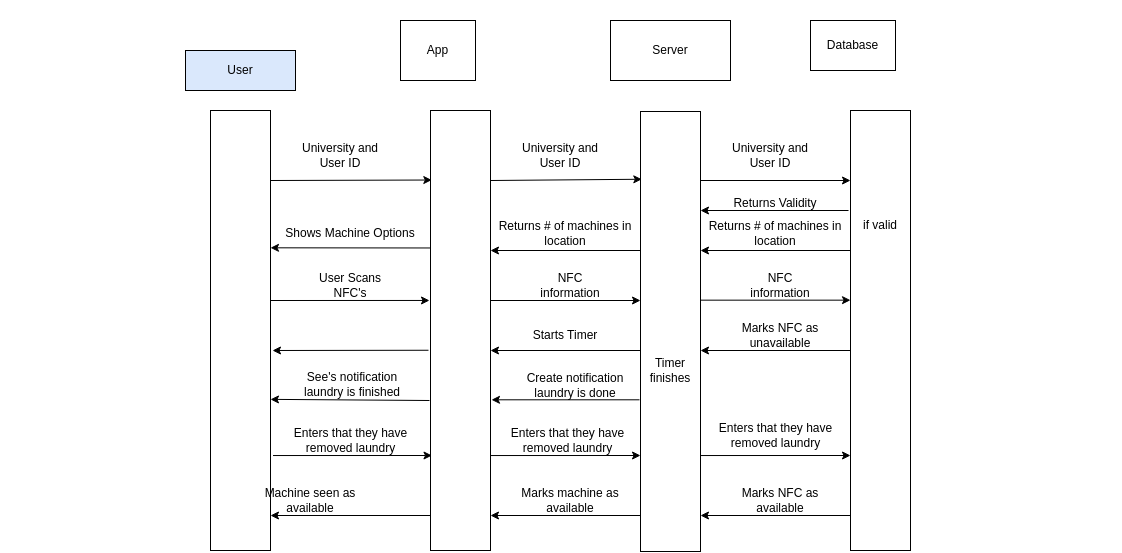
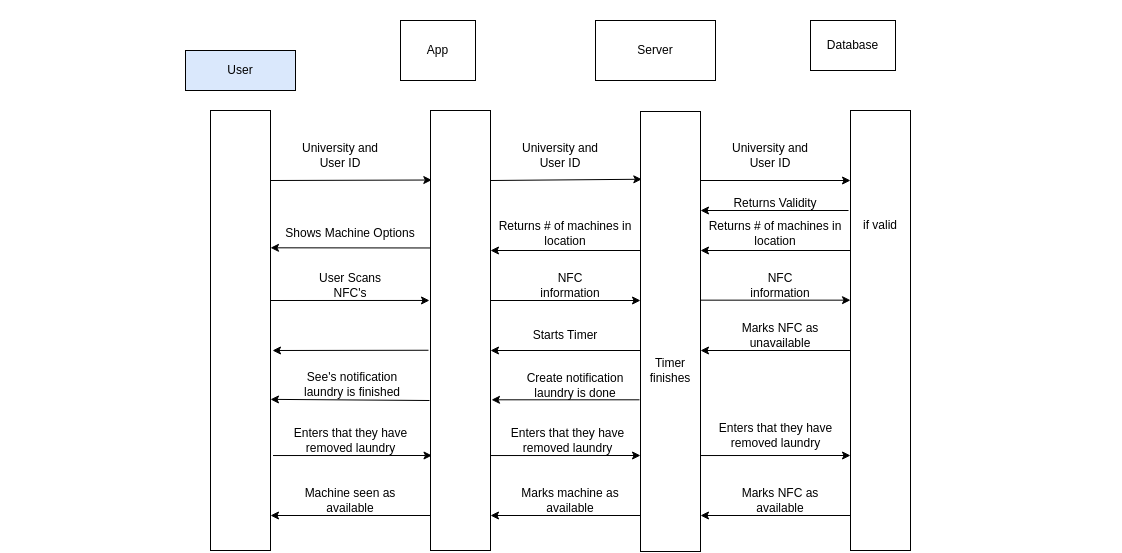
node "Server": moved (671, 51) -> (656, 51)
node "Machine seen as available": moved (311, 501) -> (351, 501)
